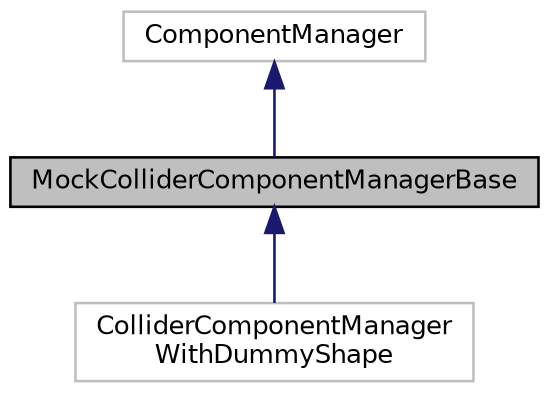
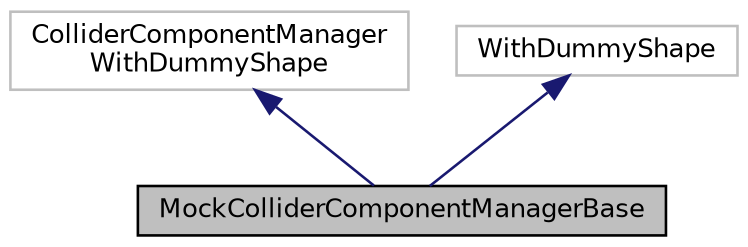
node "ComponentManager": label "ComponentManager" -> "WithDummyShape"
edge "ColliderComponentManager WithDummyShape" -> "MockColliderComponentManagerBase": reversed
